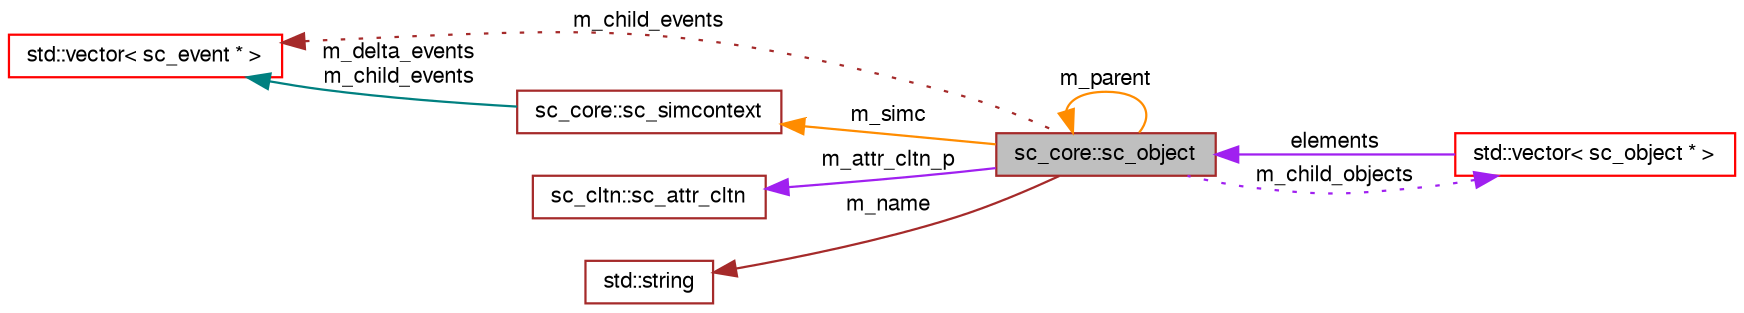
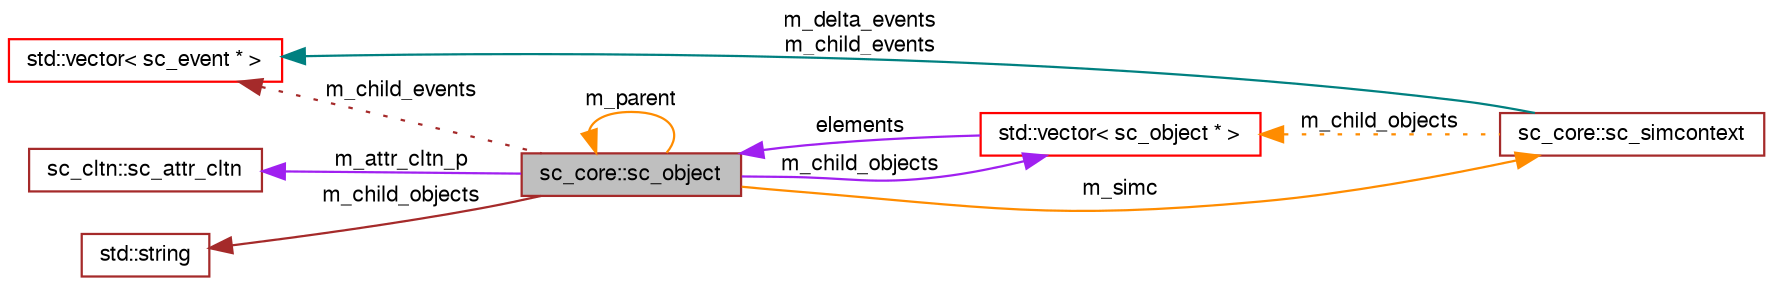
edge "sc_core::sc_simcontext" -> "std::vector< sc_object * >": added, label "m_child_objects"
edge "sc_core::sc_object" -> "std::vector< sc_object * >": style dotted -> solid
edge "sc_core::sc_object" -> "std::string": label "m_name" -> "m_child_objects"
